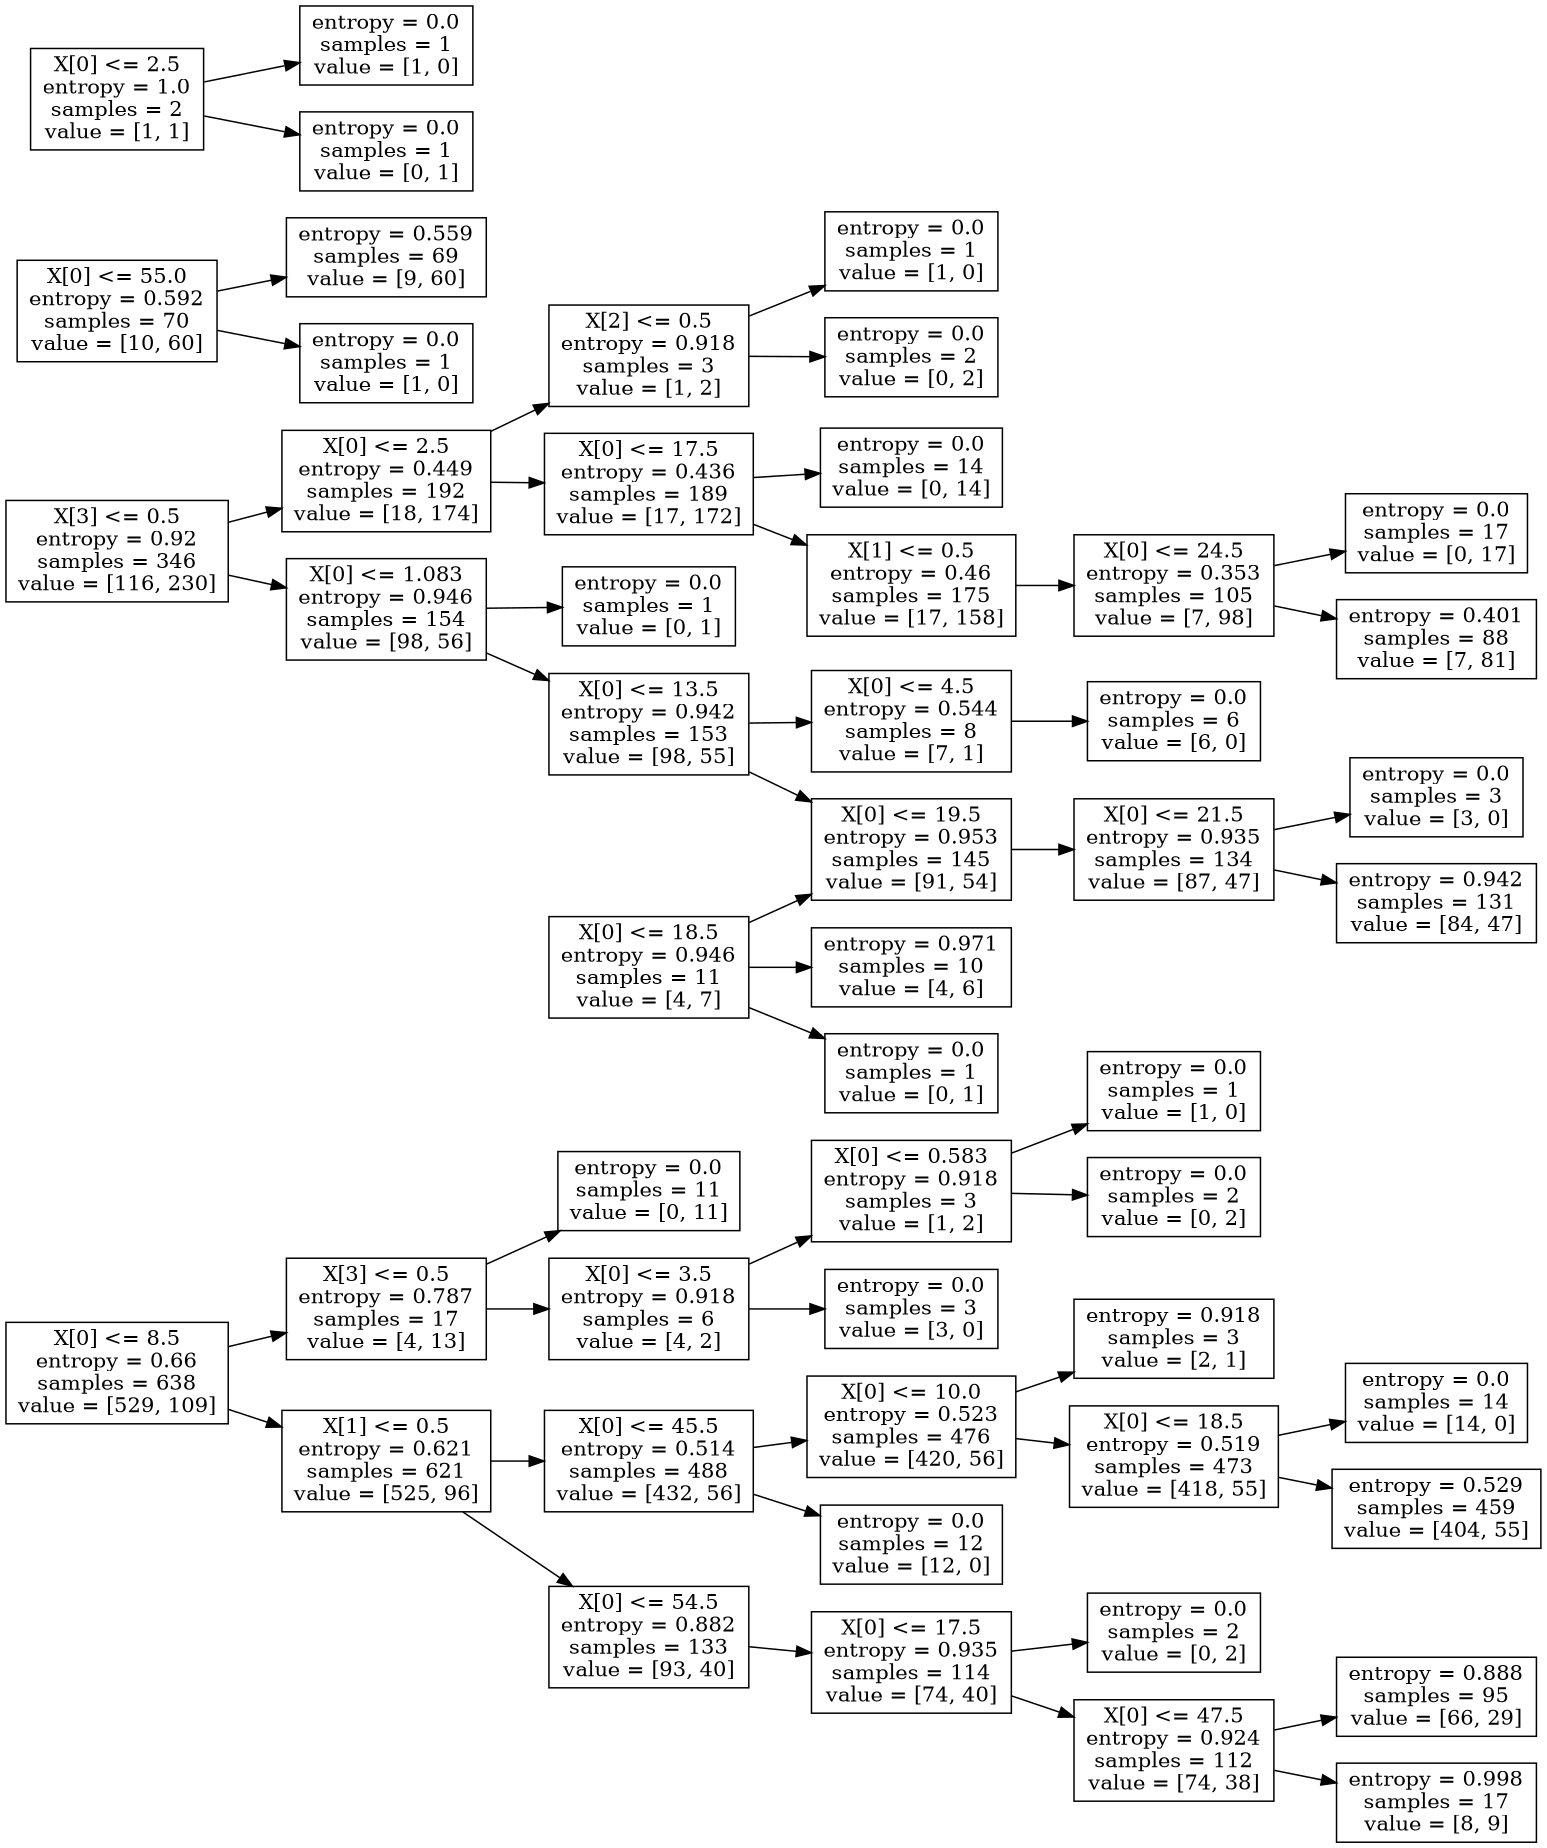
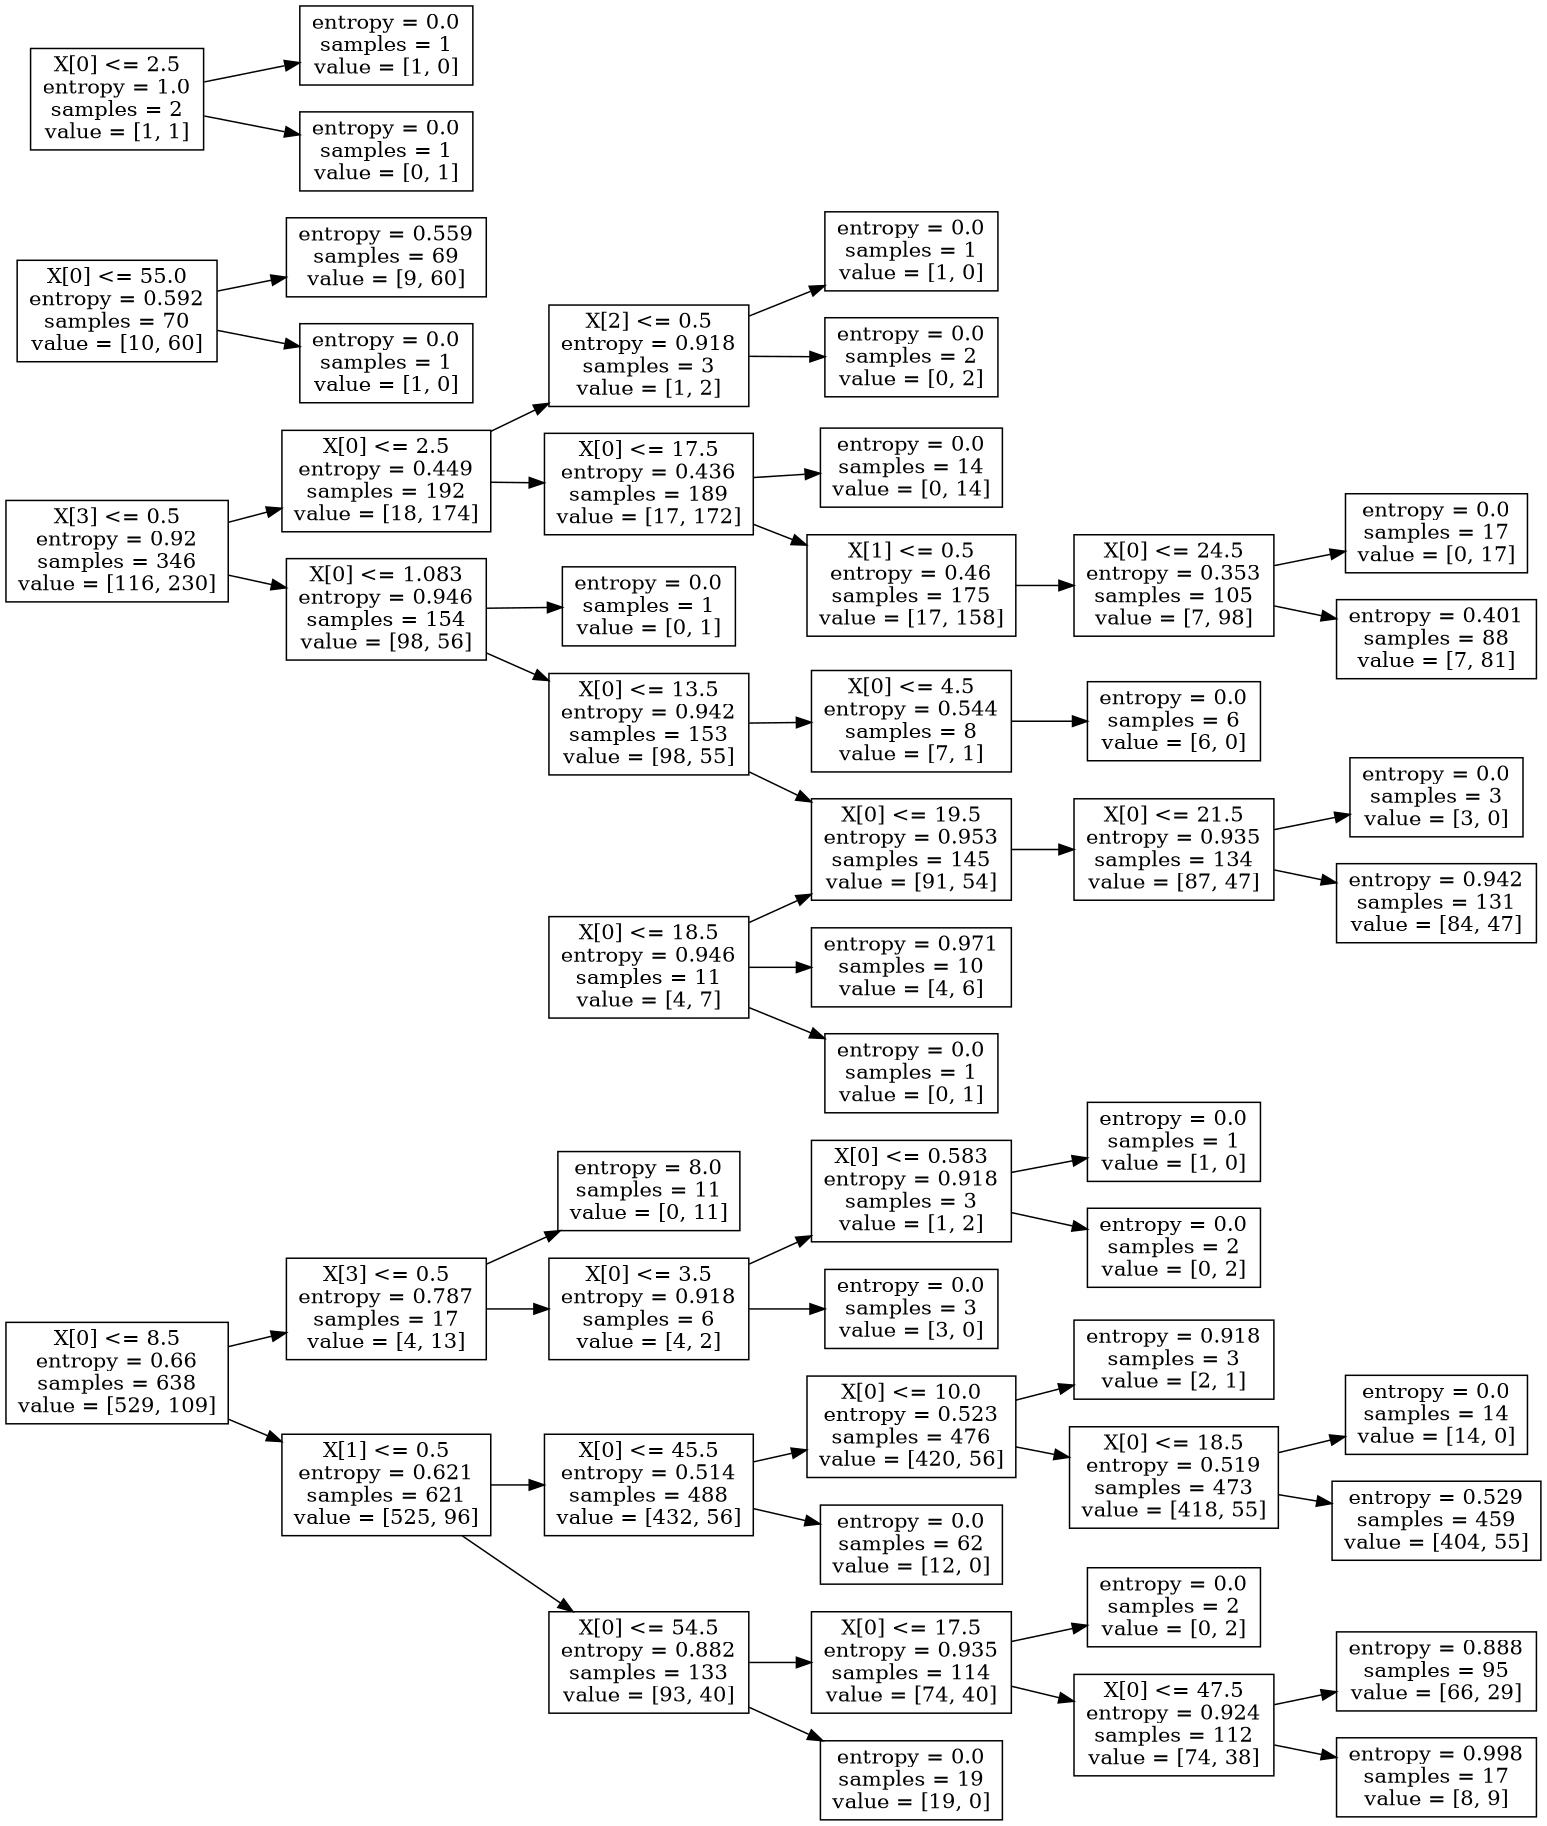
node "entropy = 0.0 samples = 11 value = [0, 11]": label "entropy = 0.0 samples = 11 value = [0, 11]" -> "entropy = 8.0 samples = 11 value = [0, 11]"
node "entropy = 0.0 samples = 12 value = [12, 0]": label "entropy = 0.0 samples = 12 value = [12, 0]" -> "entropy = 0.0 samples = 62 value = [12, 0]"
node "entropy = 0.0 samples = 19 value = [19, 0]": added
